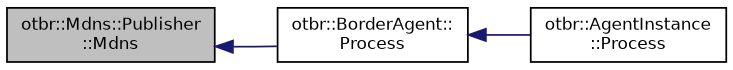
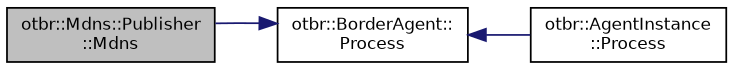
edge "otbr::BorderAgent:: Process" -> "otbr::Mdns::Publisher ::Mdns": reversed
